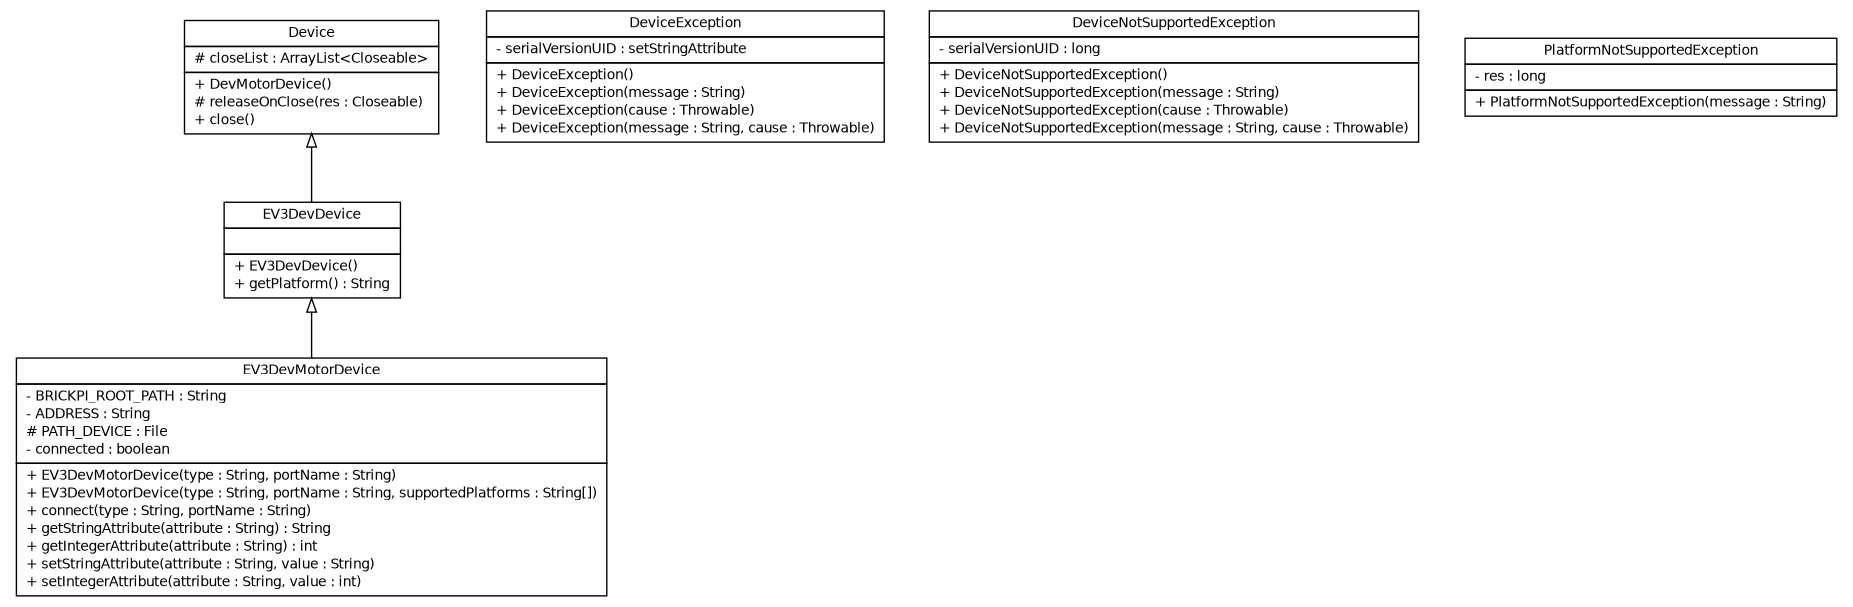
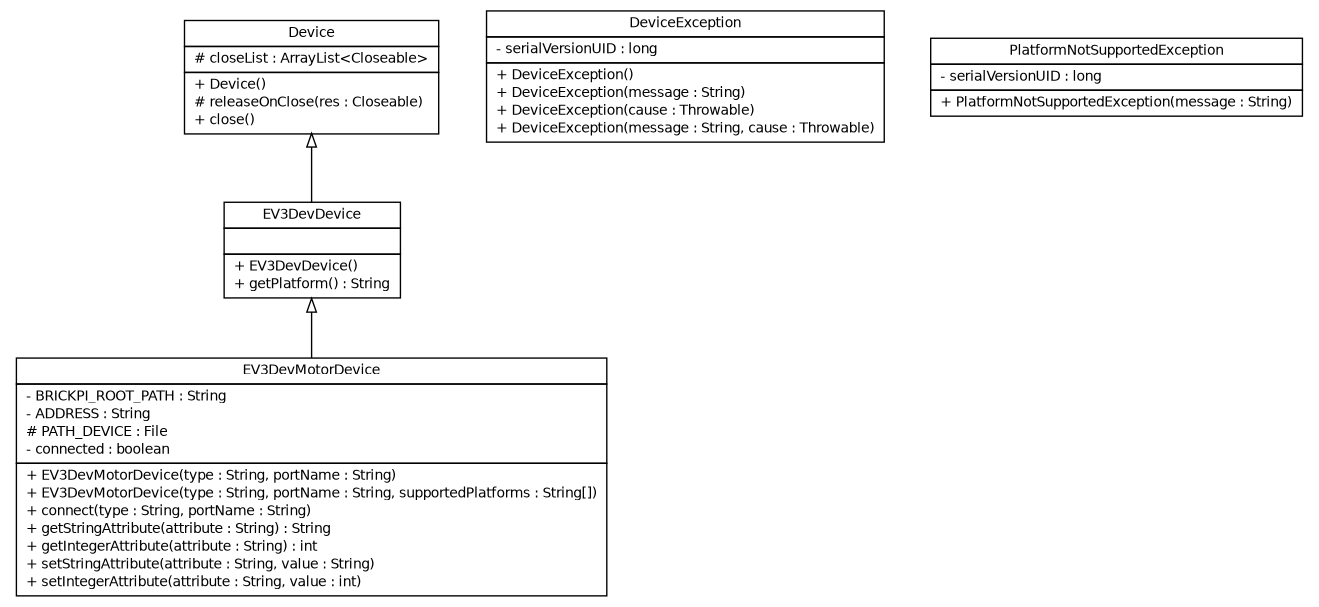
node "DeviceException": text "- serialVersionUID : setStringAttribute" -> "- serialVersionUID : long"
node "DeviceNotSupportedException": removed
node "PlatformNotSupportedException": text "- res : long" -> "- serialVersionUID : long"
node "Device": text "+ DevMotorDevice()" -> "+ Device()"
